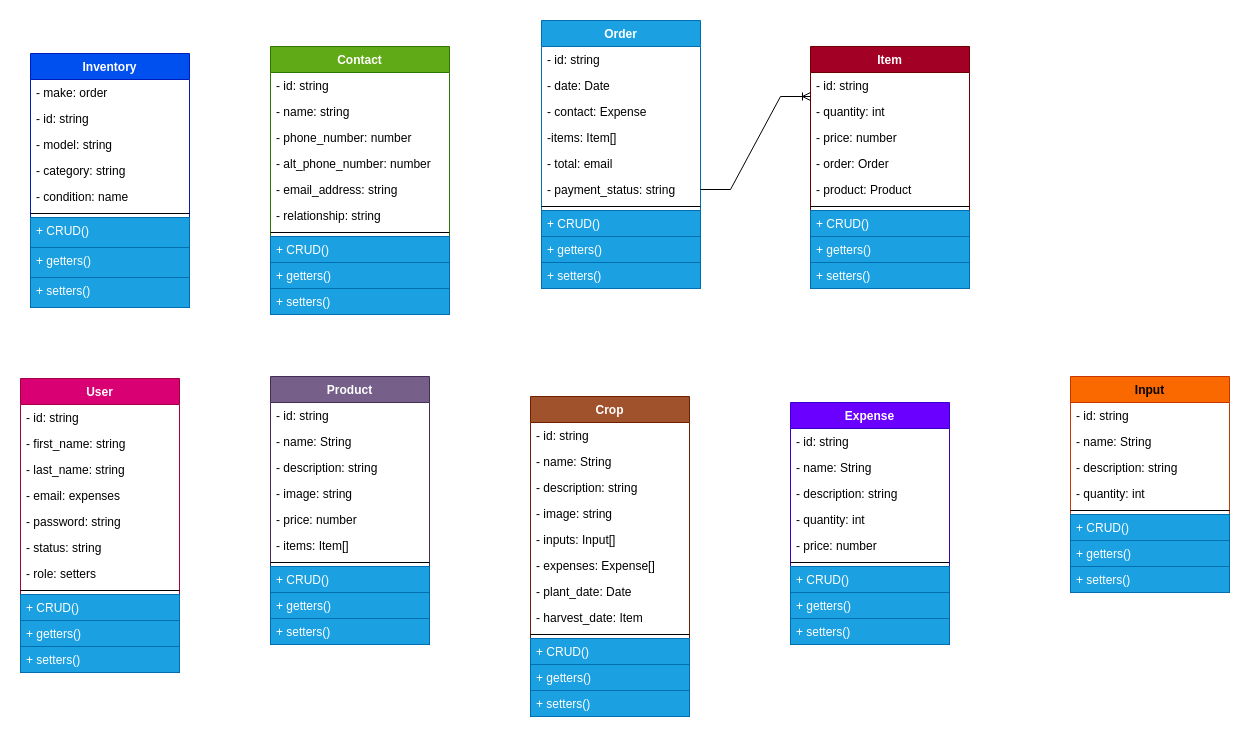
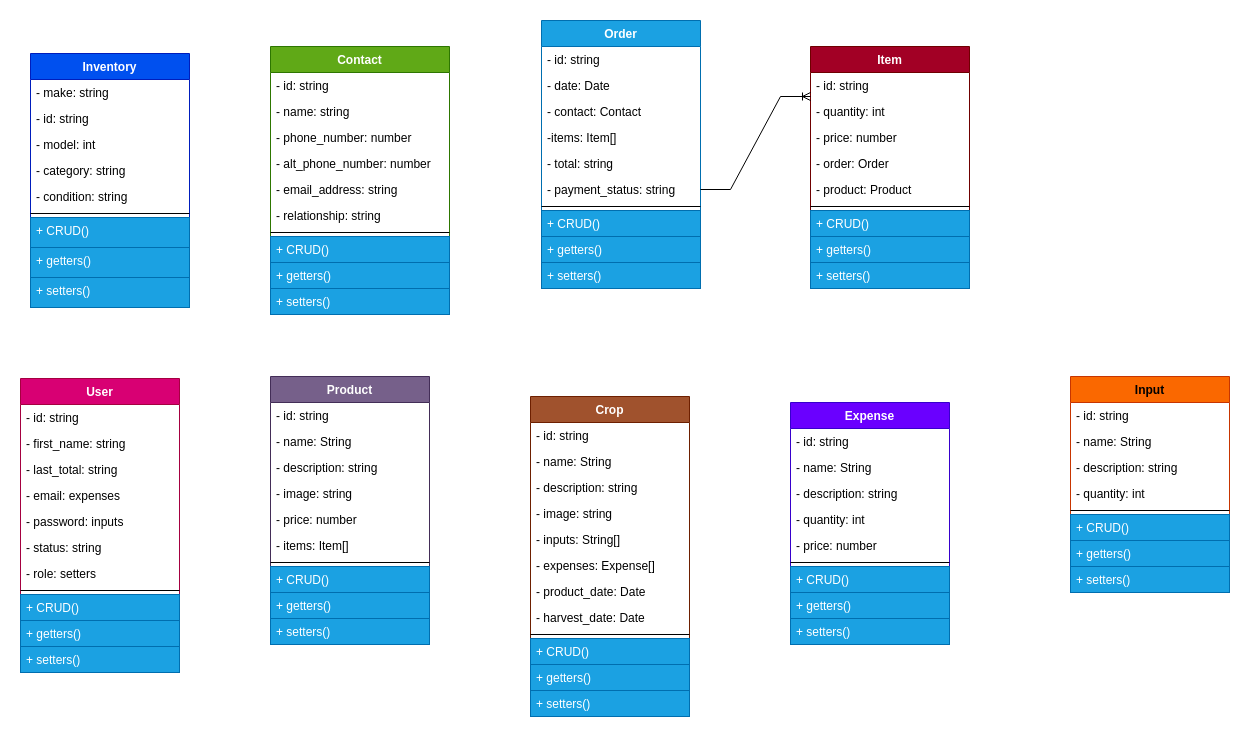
node "- make: order": label "- make: order" -> "- make: string"
node "- contact: Expense": label "- contact: Expense" -> "- contact: Contact"
node "- model: string": label "- model: string" -> "- model: int"
node "- total: email": label "- total: email" -> "- total: string"
node "- condition: name": label "- condition: name" -> "- condition: string"
node "- last_name: string": label "- last_name: string" -> "- last_total: string"
node "- password: string": label "- password: string" -> "- password: inputs"
node "- inputs: Input[]": label "- inputs: Input[]" -> "- inputs: String[]"
node "- plant_date: Date": label "- plant_date: Date" -> "- product_date: Date"
node "- harvest_date: Item": label "- harvest_date: Item" -> "- harvest_date: Date"
